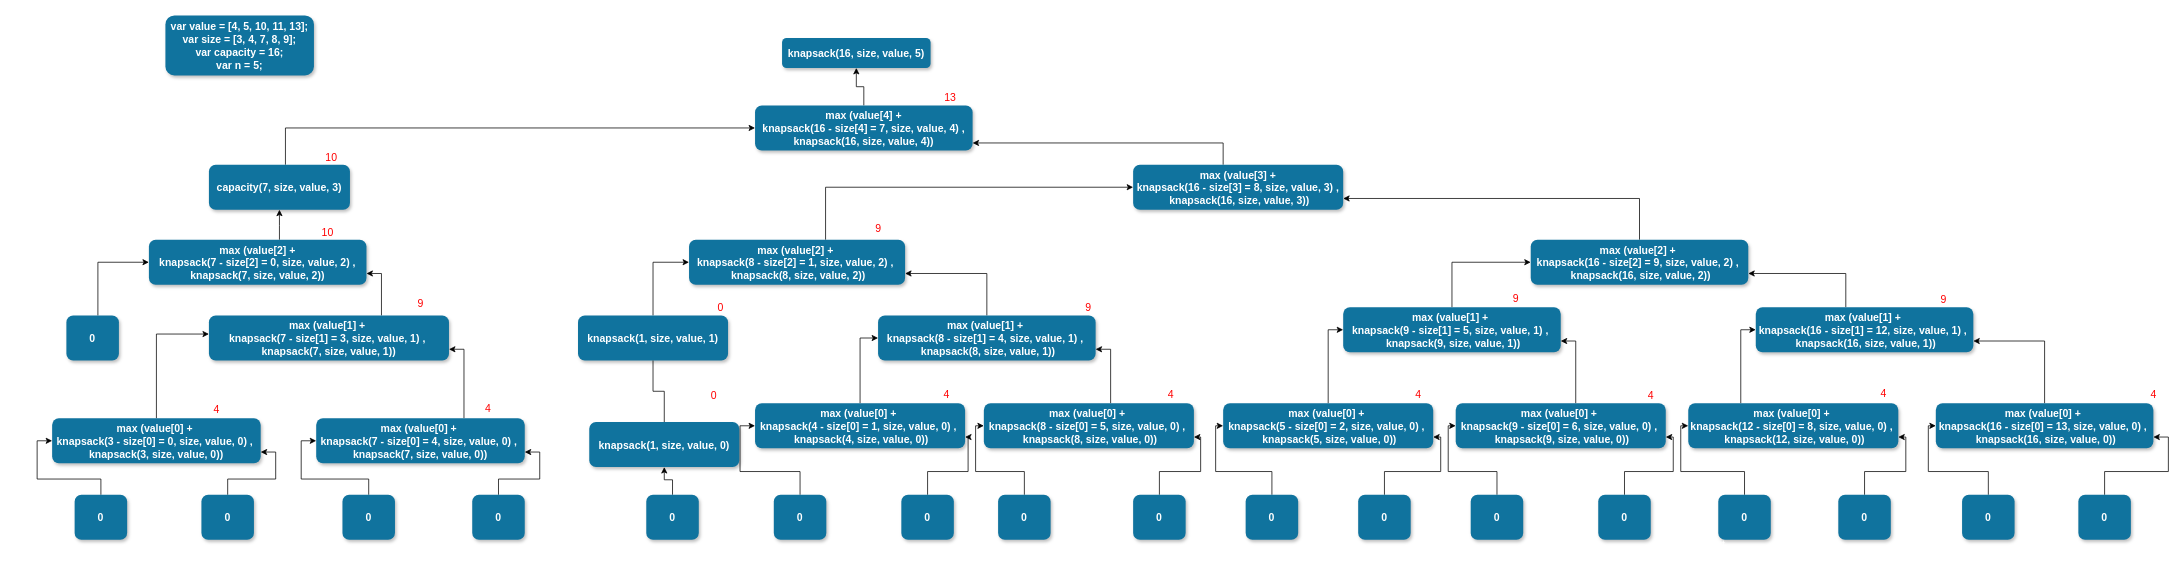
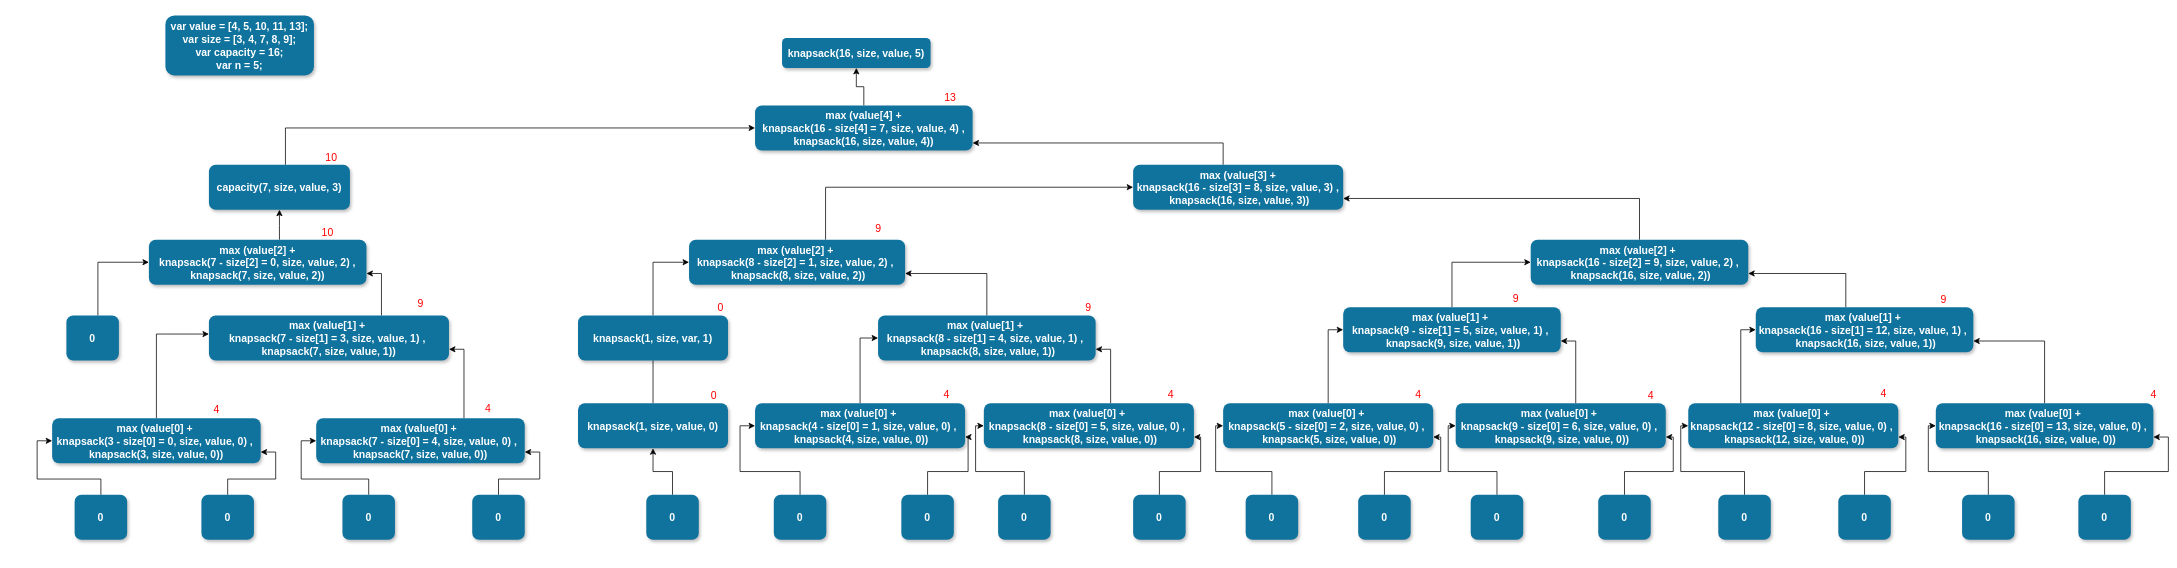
node "knapsack(1, size, value, 1)": label "knapsack(1, size, value, 1)" -> "knapsack(1, size, var, 1)"
node "knapsack(1, size, value, 0)": moved (664, 444) -> (653, 426)
